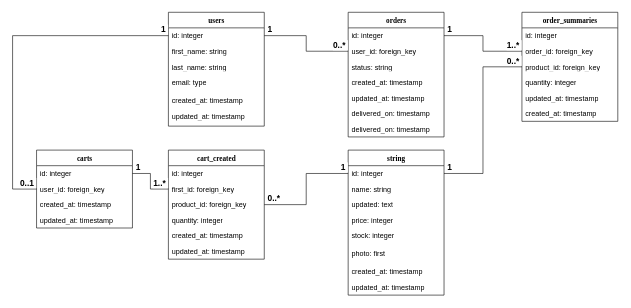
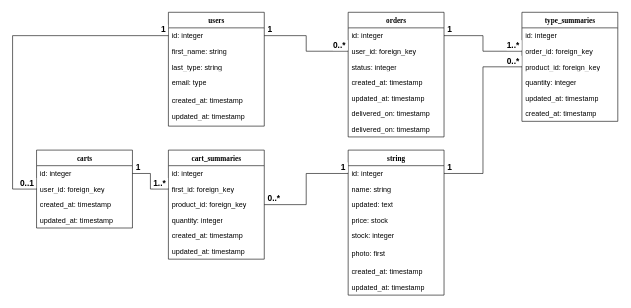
node "order_summaries": label "order_summaries" -> "type_summaries"
node "last_name: string": label "last_name: string" -> "last_type: string"
node "status: string": label "status: string" -> "status: integer"
node "cart_created": label "cart_created" -> "cart_summaries"
node "price: integer": label "price: integer" -> "price: stock"
